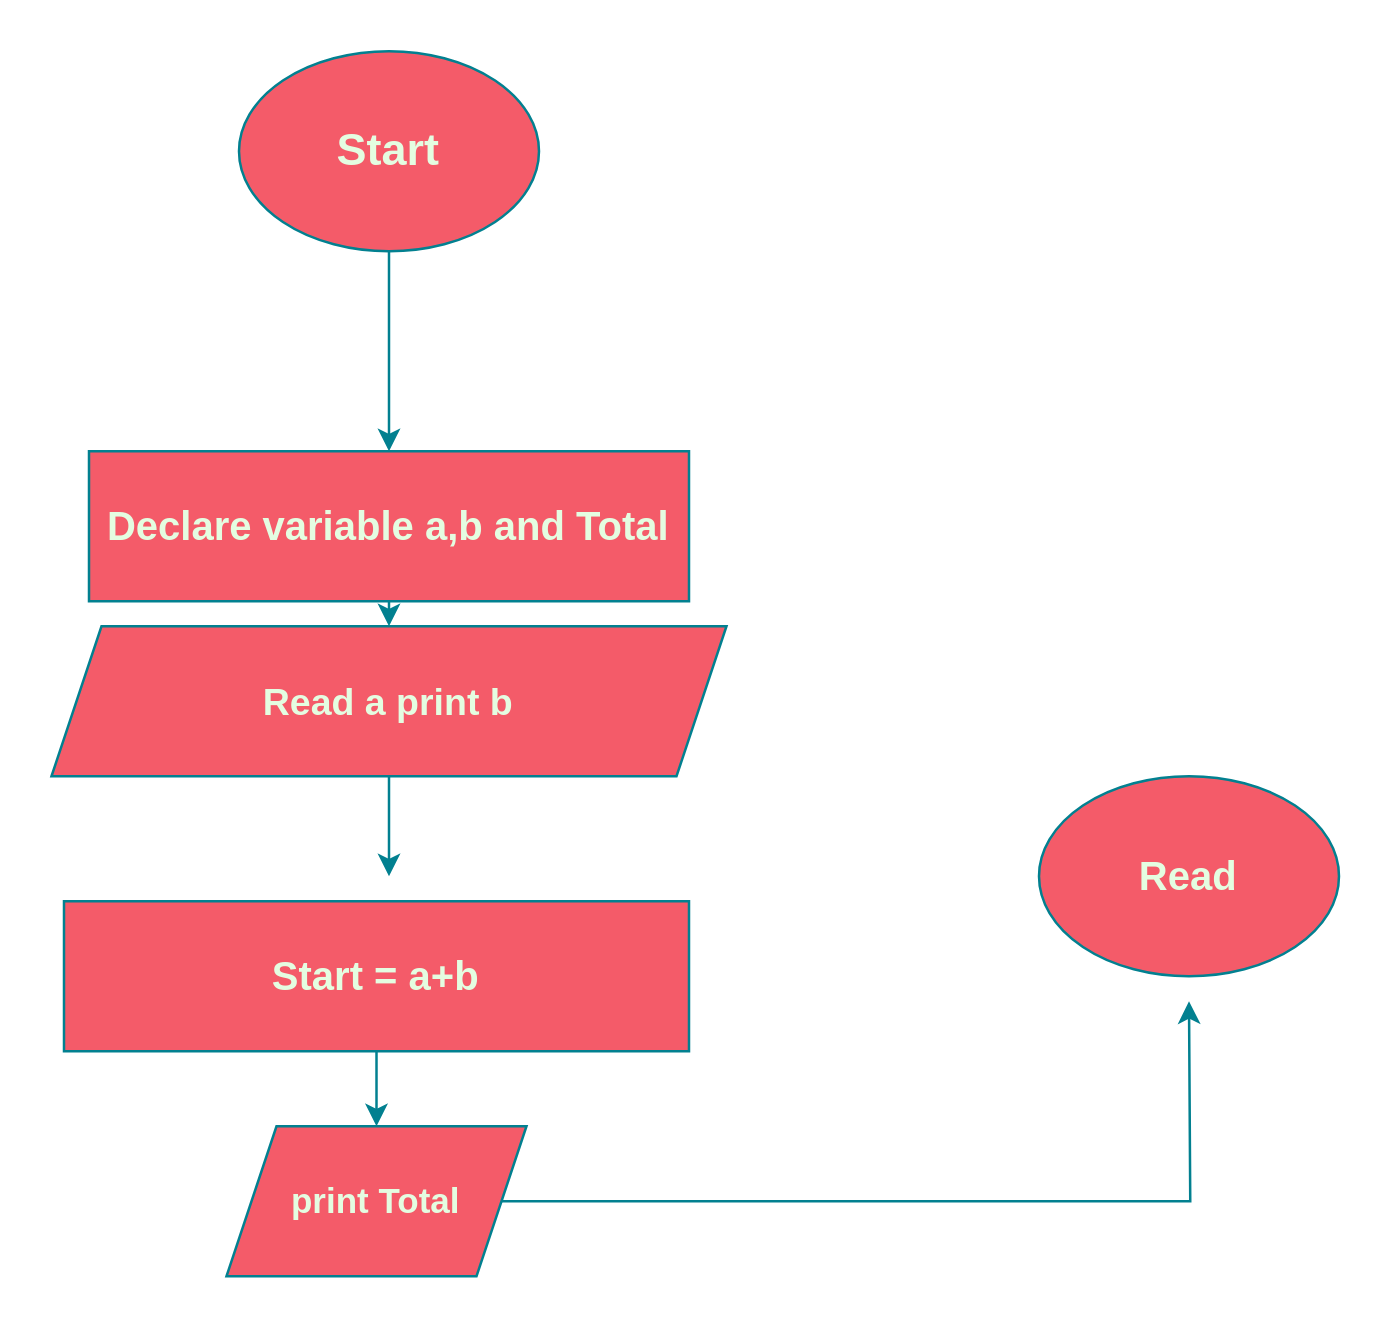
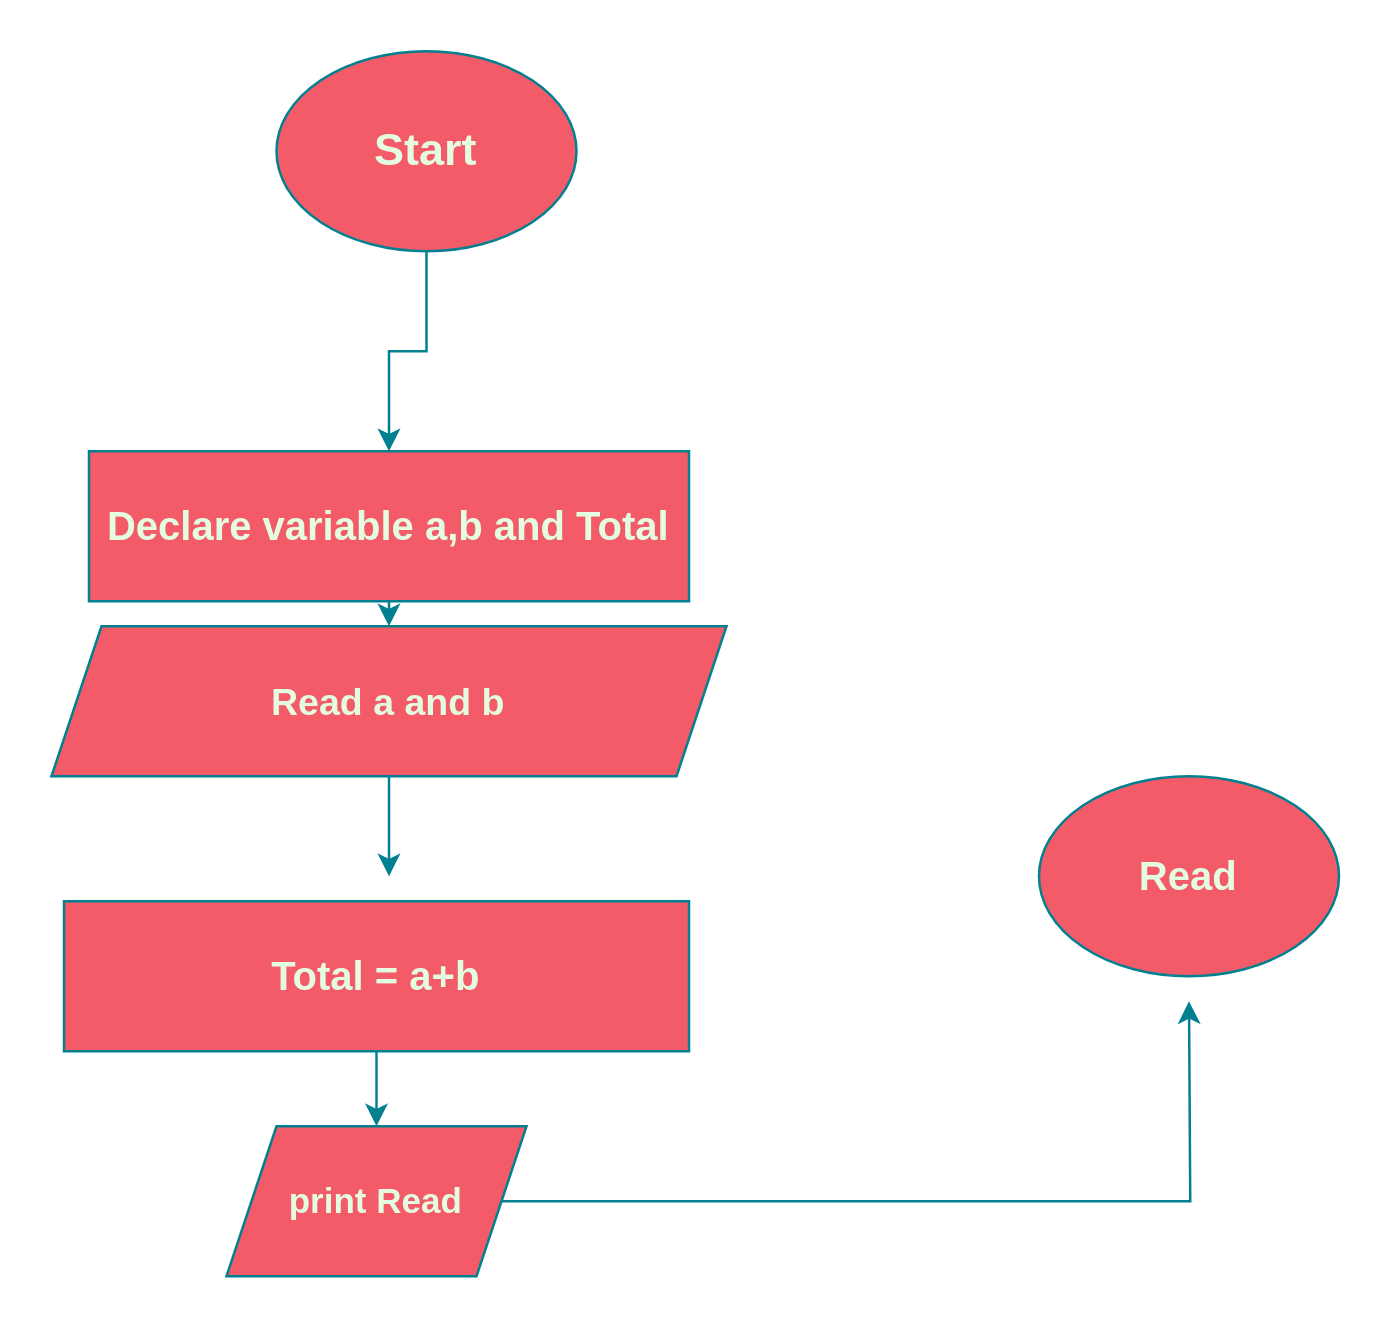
node "Start": moved (389, 151) -> (426, 151)
node "Read a print b": label "Read a print b" -> "Read a and b"
node "Start = a+b": label "Start = a+b" -> "Total = a+b"
node "print Total": label "print Total" -> "print Read"
